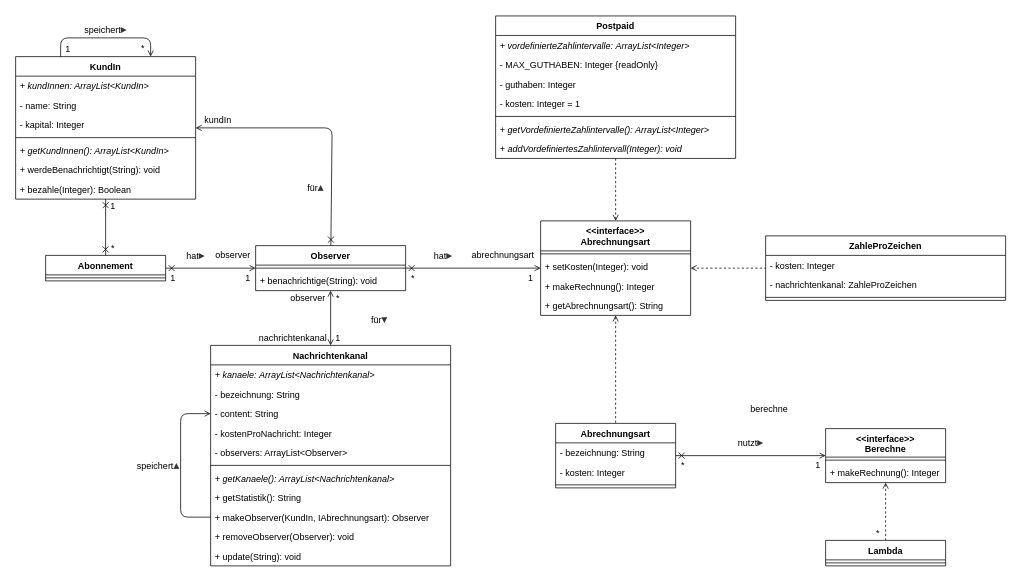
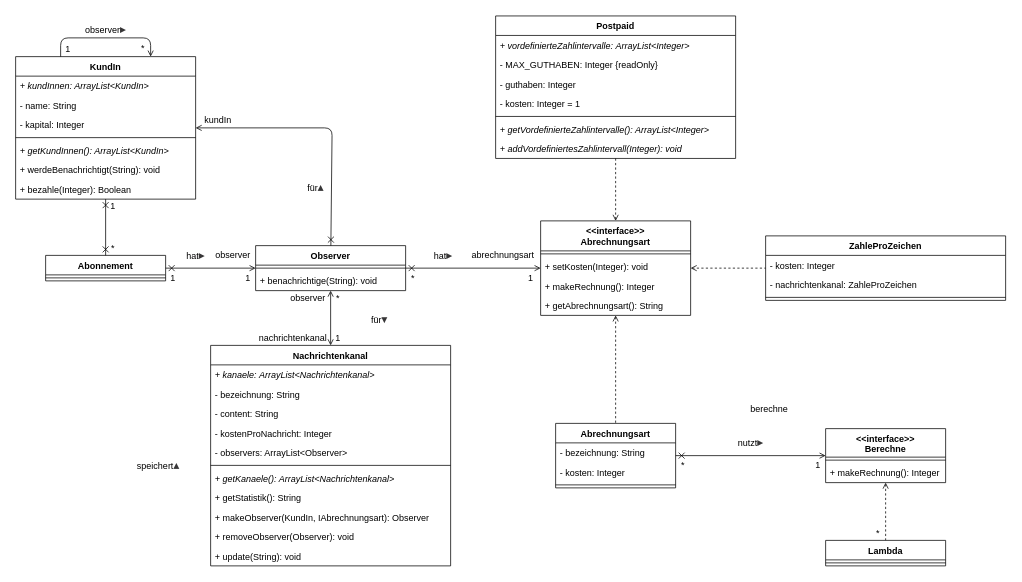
node "speichert▸": label "speichert▸" -> "observer▸"
edge "+ makeObserver(KundIn, IAbrechnungsart): Observer" -> "- content: String": removed
